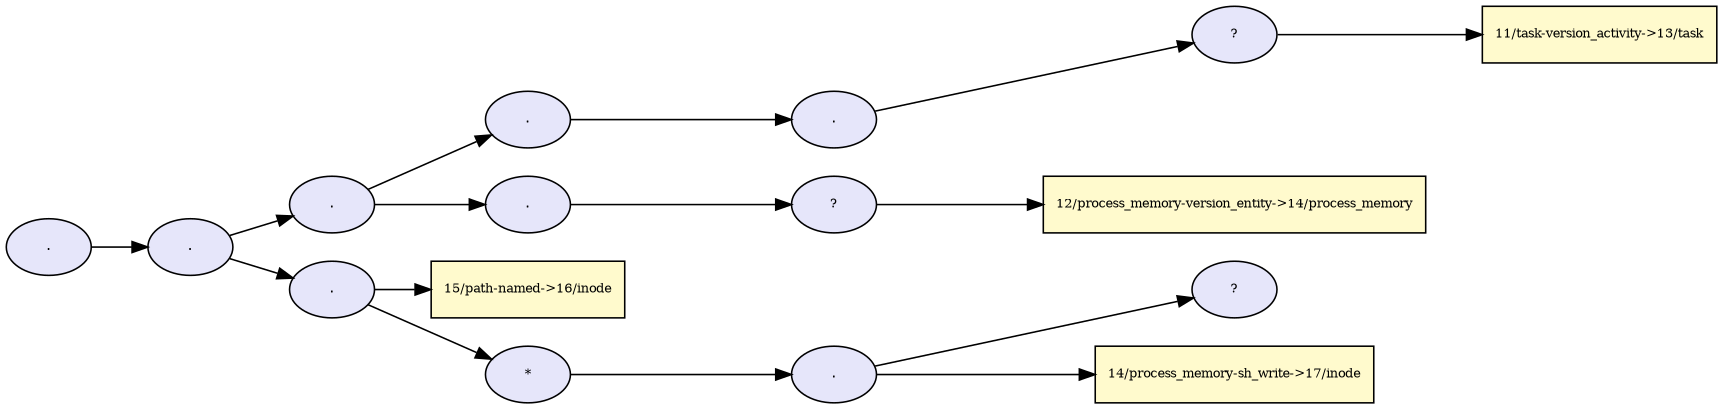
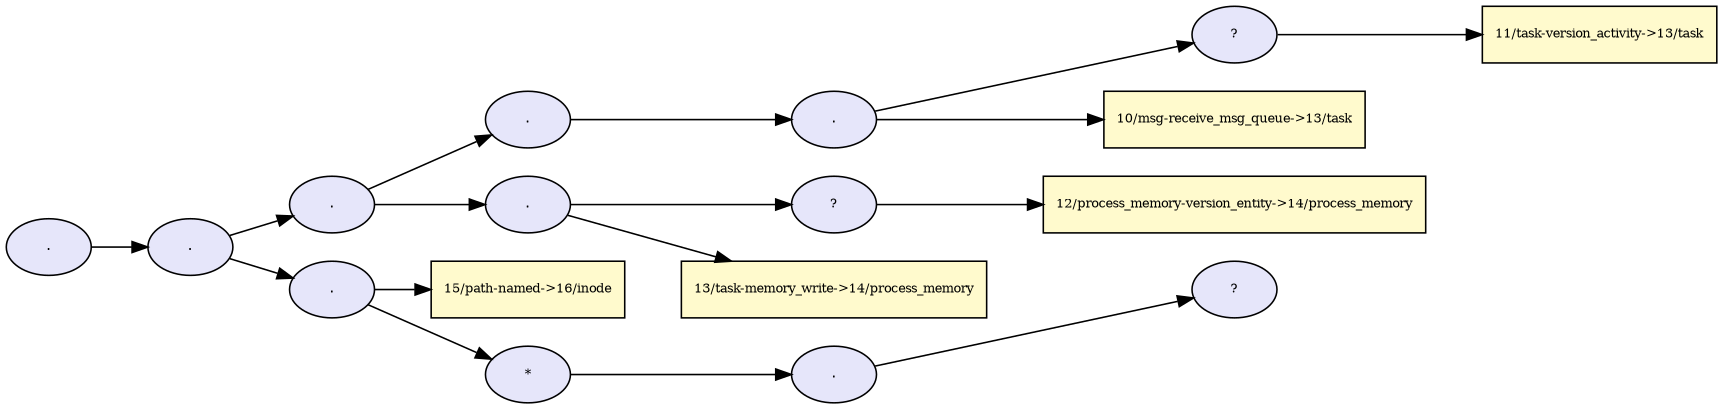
node "10/msg-receive_msg_queue->13/task": added
node "13/task-memory_write->14/process_memory": added
node "14/process_memory-sh_write->17/inode": removed
